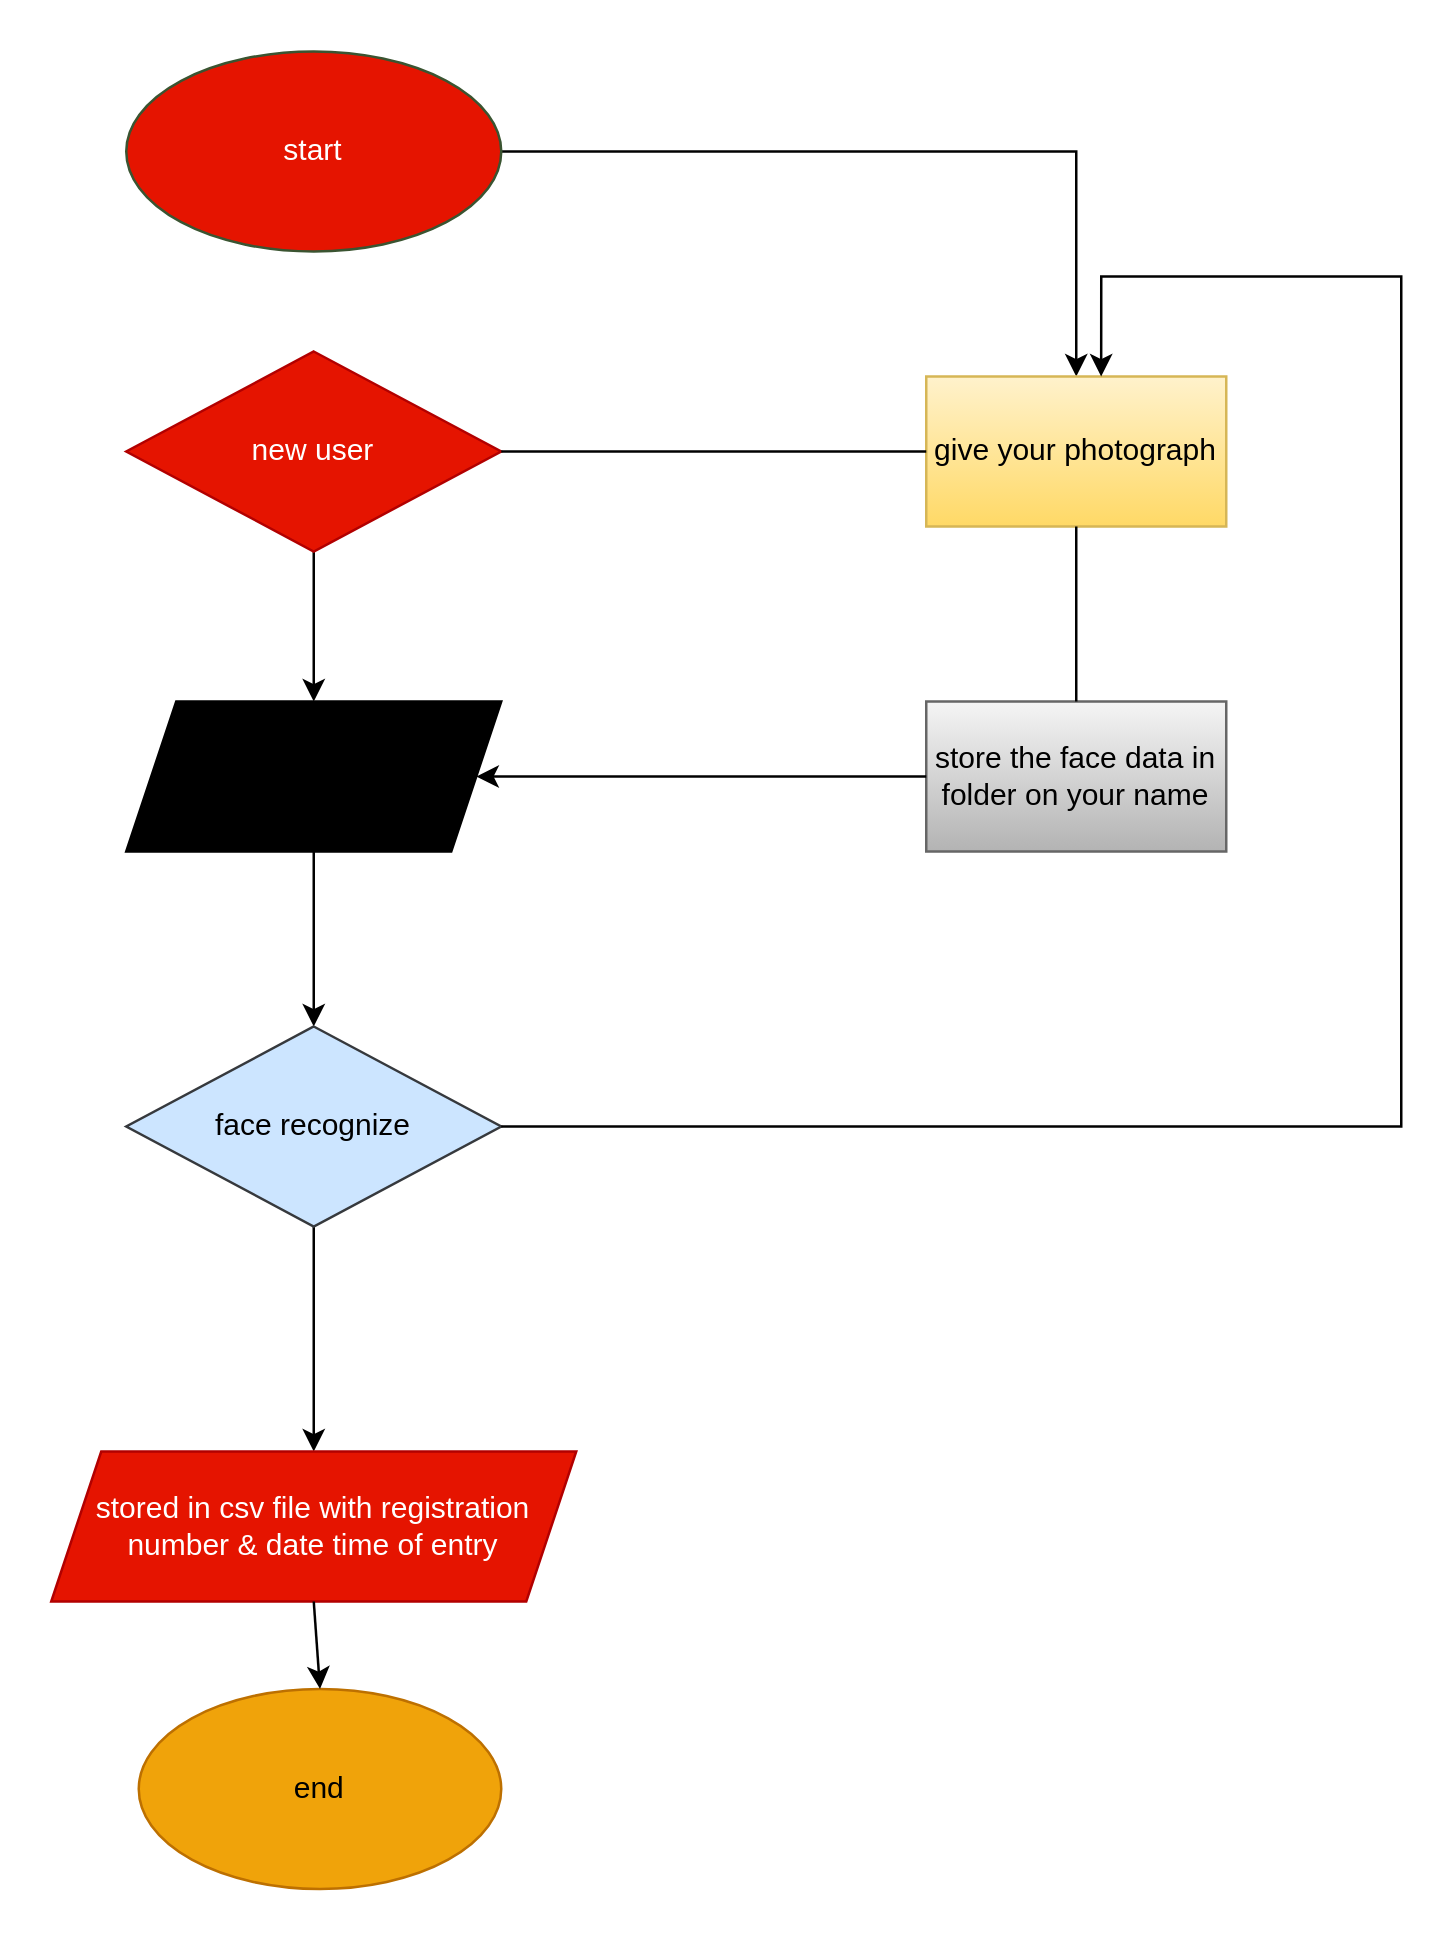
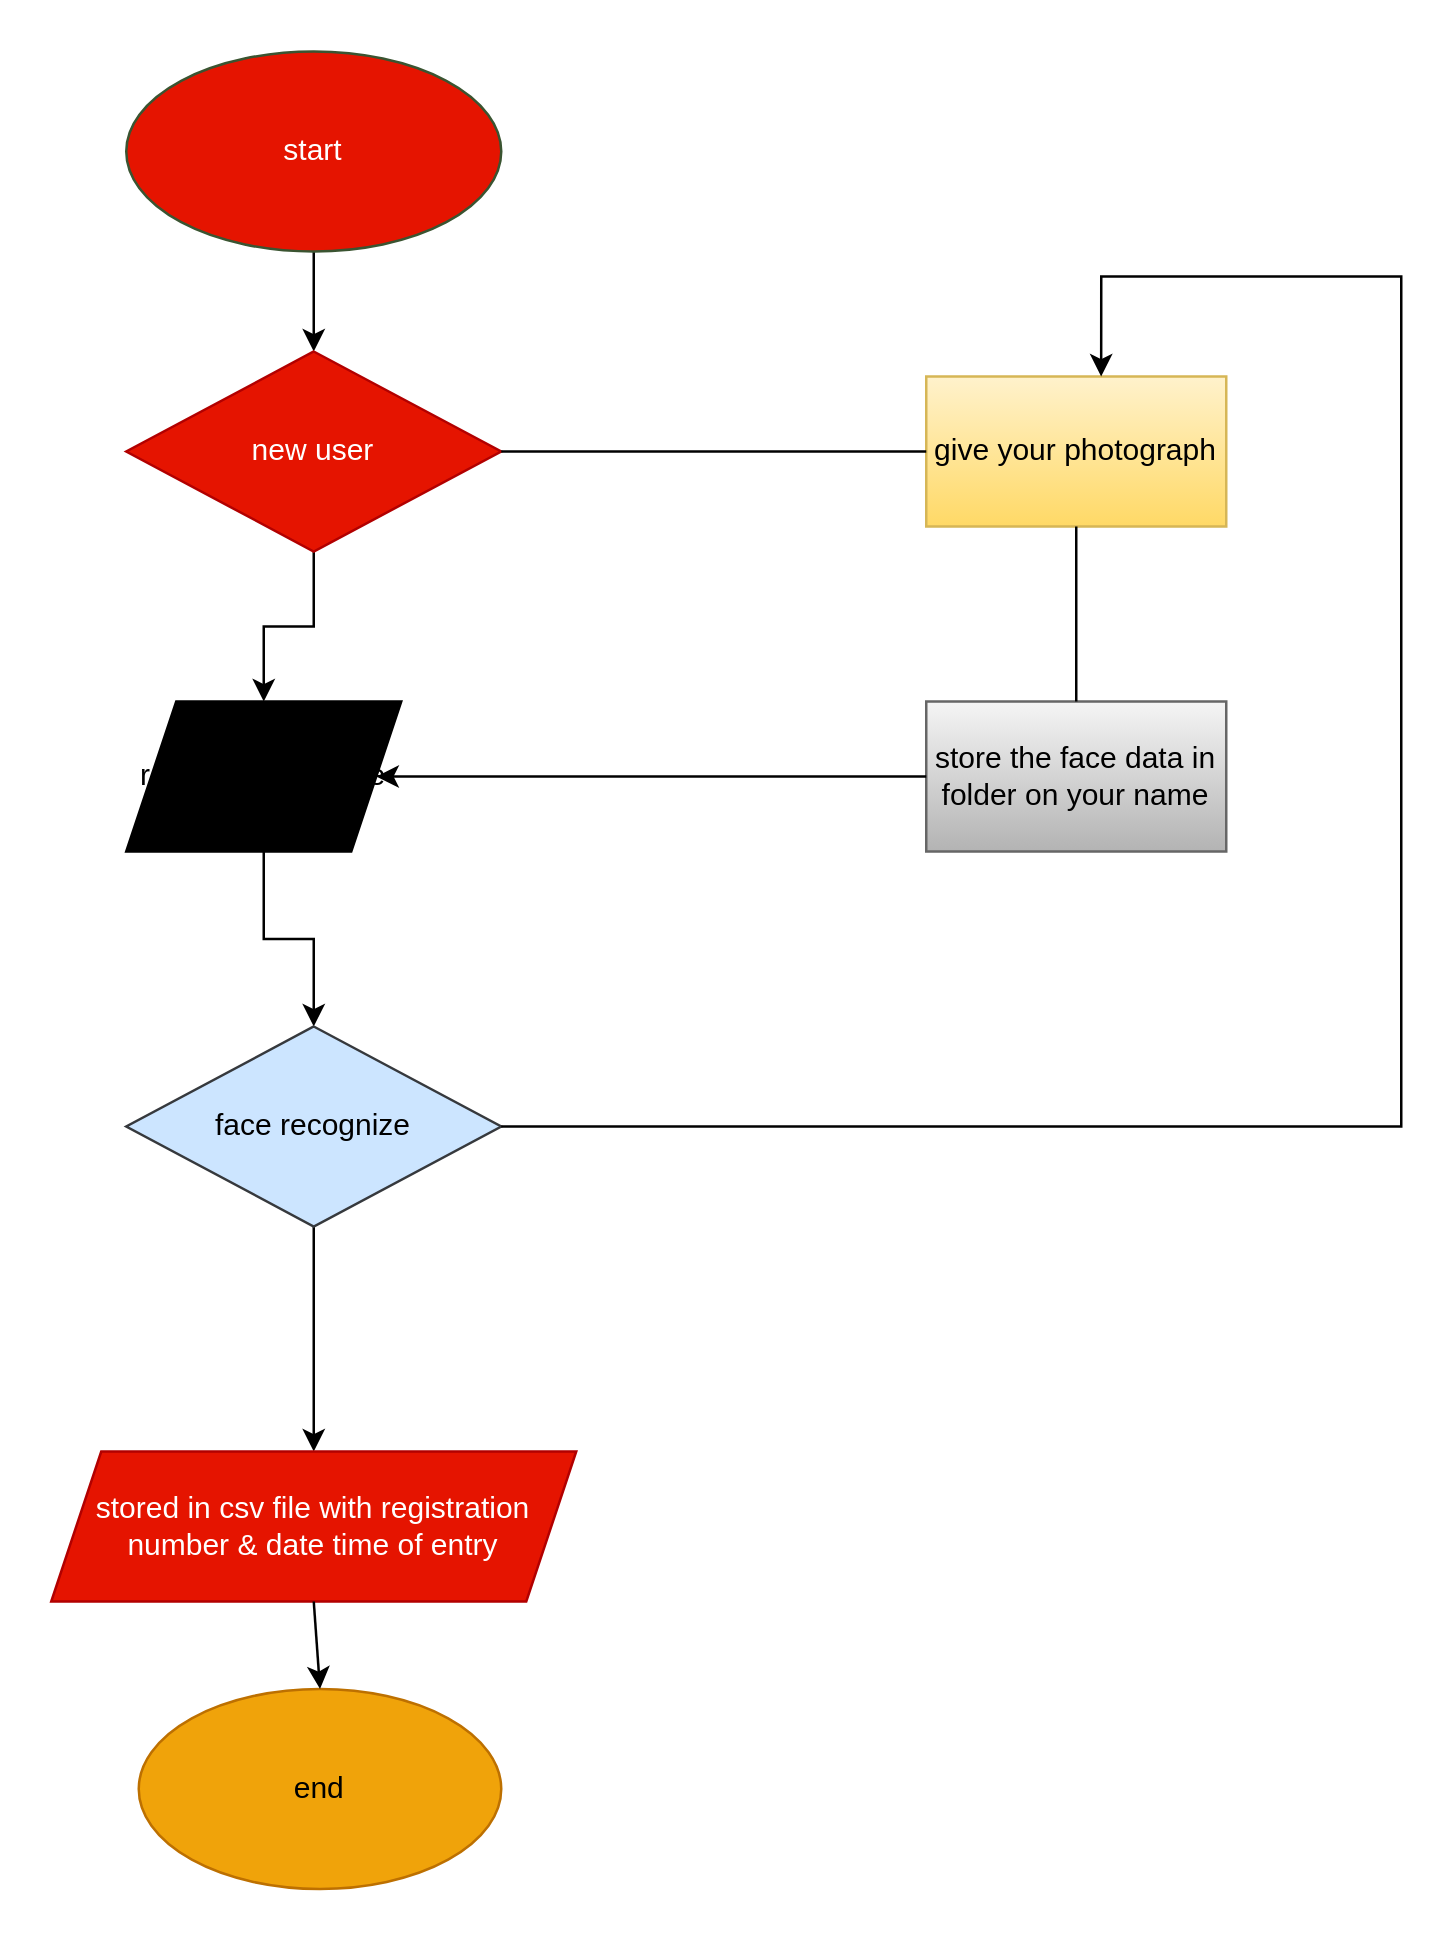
edge "start" -> "give your photograph": now "start" -> "new user"
node "recognize the face": size 375x150 -> 275x150
